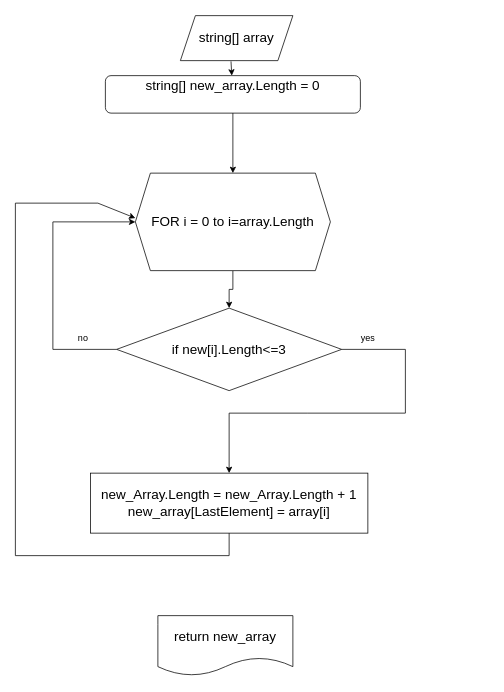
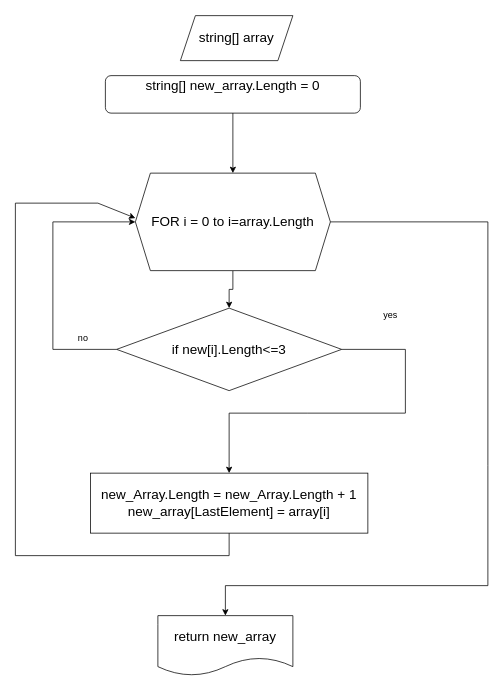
edge "string[] array" -> "string[] new_array.Length = 0": removed
node "yes": moved (368, 338) -> (390, 315)
edge "FOR i = 0 to i=array.Length" -> "return new_array": added
